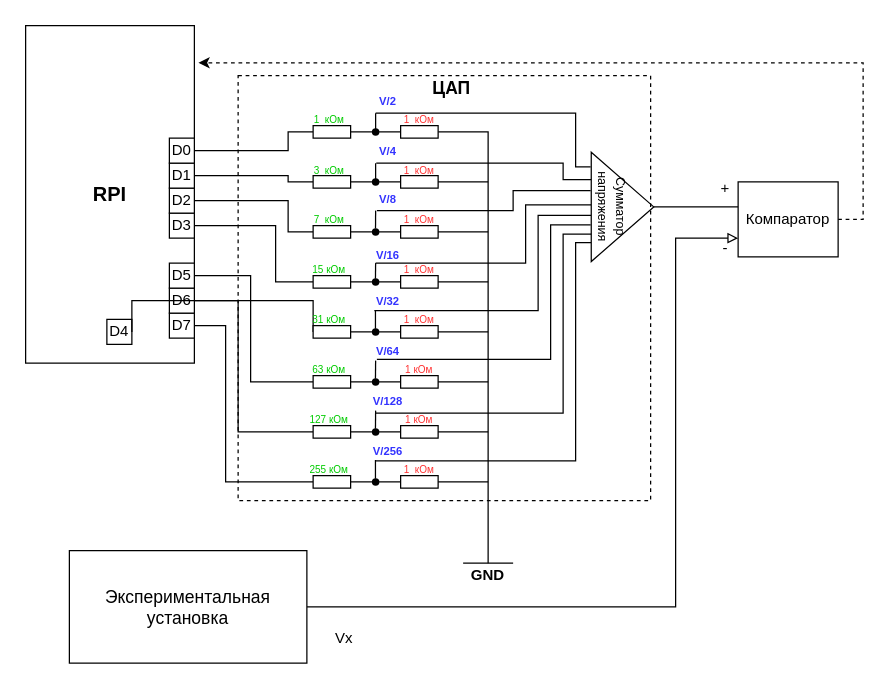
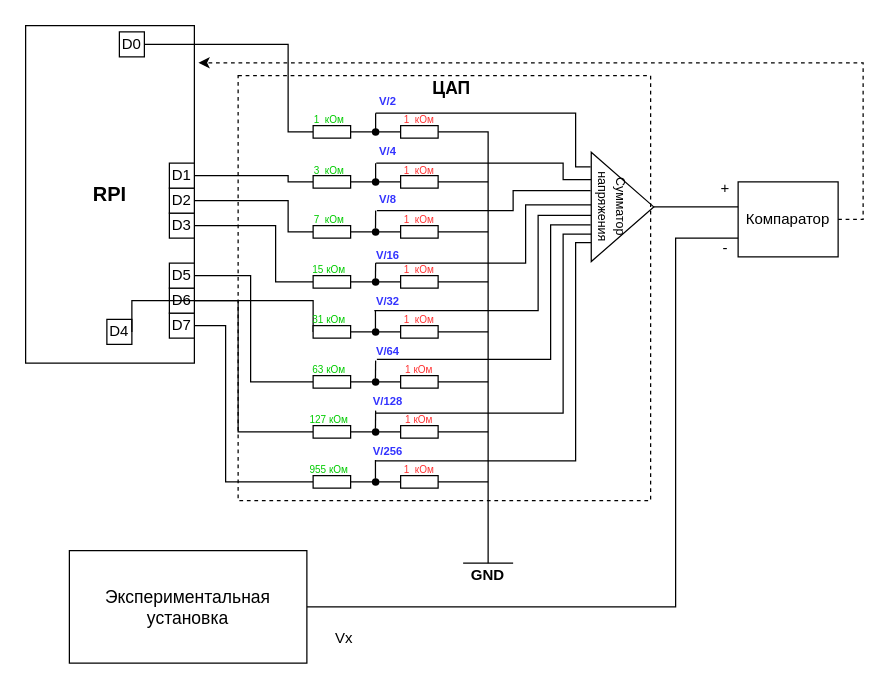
node "D0": moved (182, 151) -> (132, 44)
edge "Экспериментальная установка" -> "Компаратор": arrowhead block -> none
node "255 кОм": label "255 кОм" -> "955 кОм"
